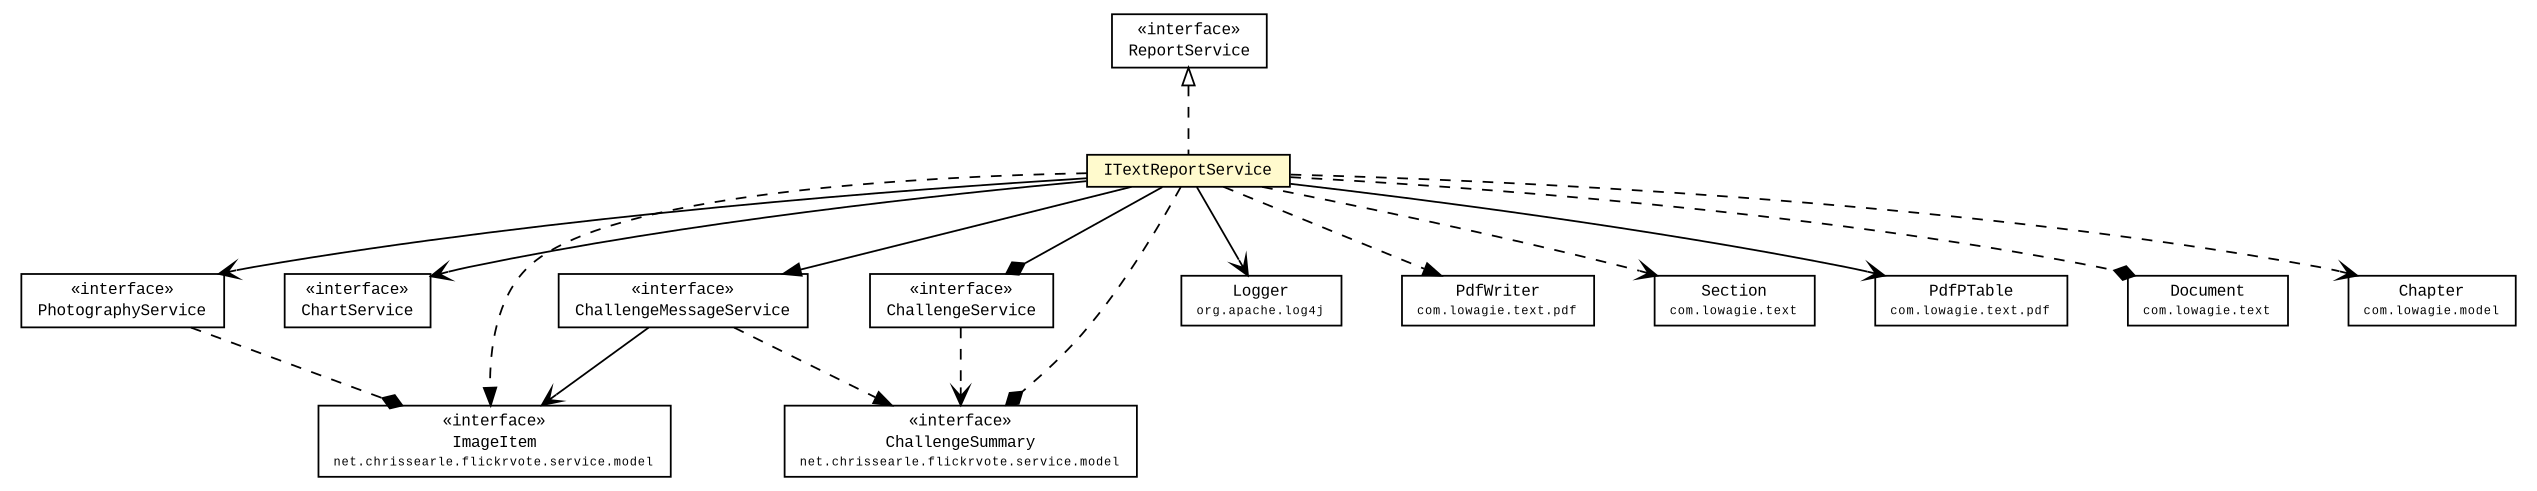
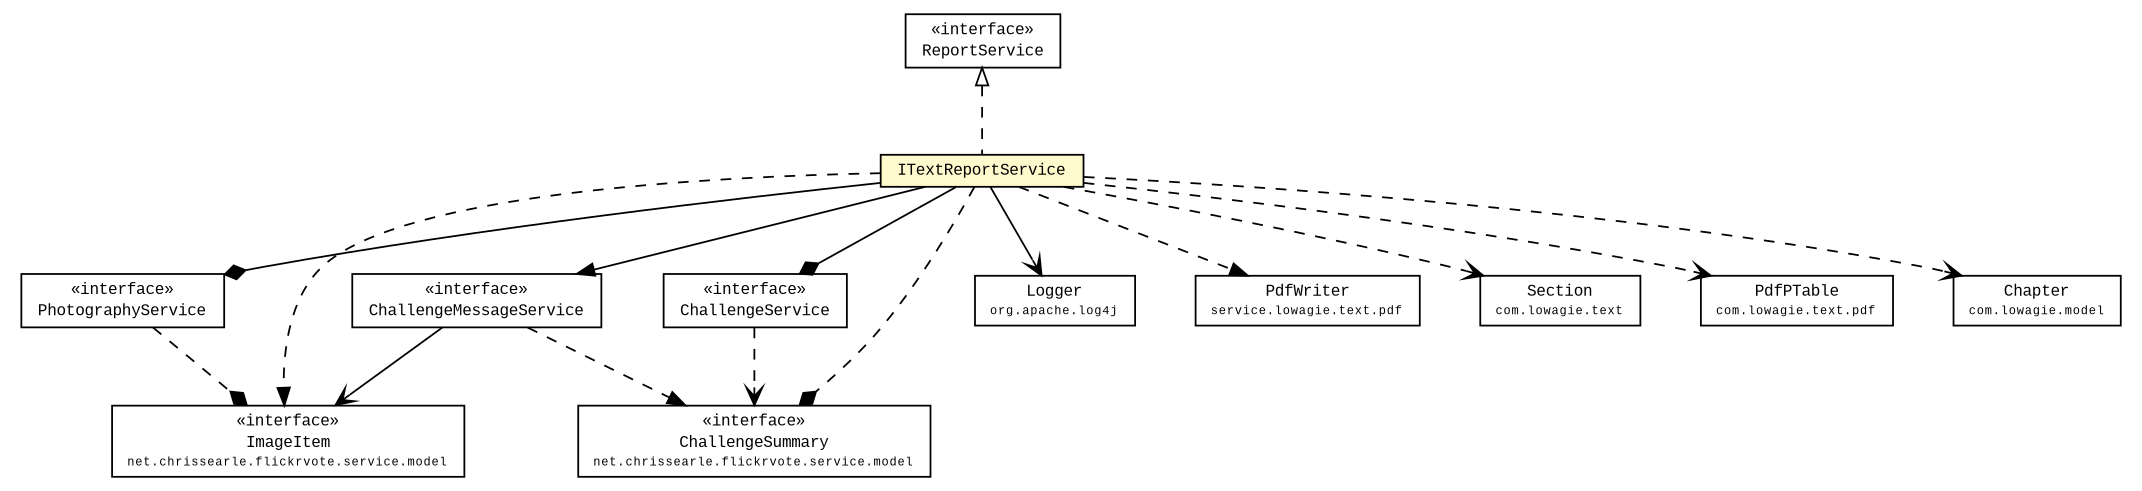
edge "ITextReportService" -> "PhotographyService": arrowhead vee -> diamond
edge "ITextReportService" -> "PdfPTable": style solid -> dashed
node "ChartService": removed
node "Document": removed
node "PdfWriter": text "com.lowagie.text.pdf" -> "service.lowagie.text.pdf"
